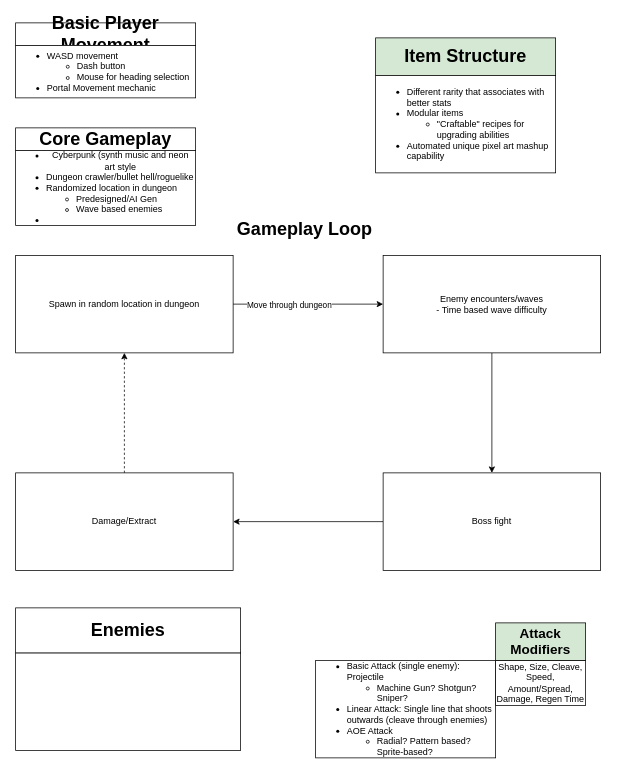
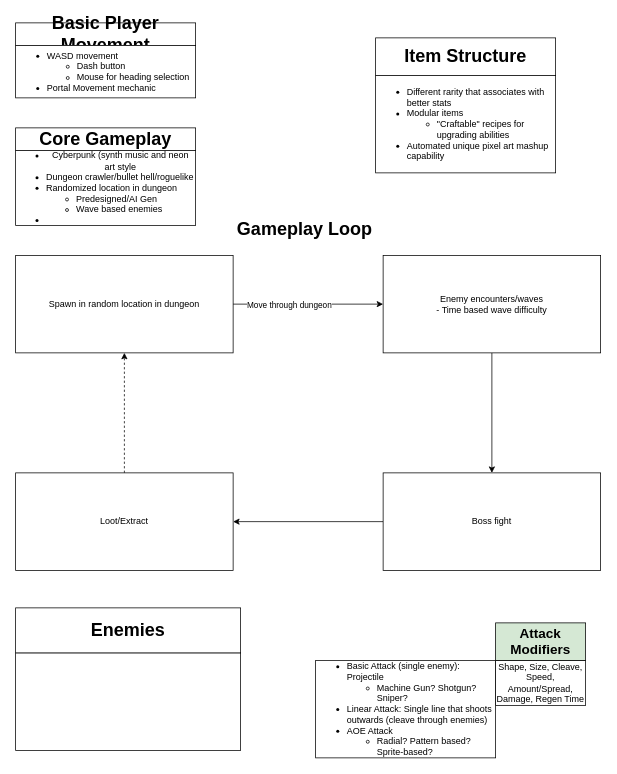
node "Item Structure": fillcolor #d5e8d4 -> #ffffff
node "Damage/Extract": label "Damage/Extract" -> "Loot/Extract"
